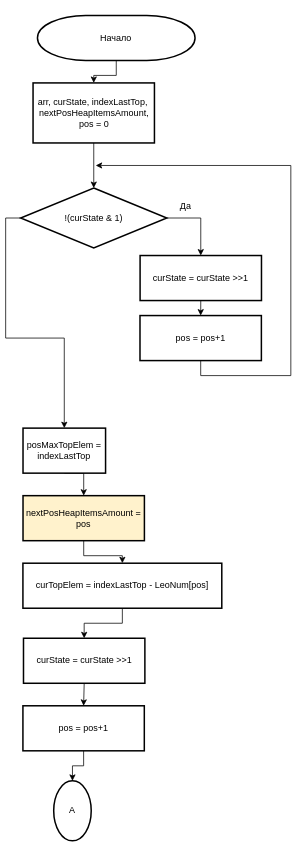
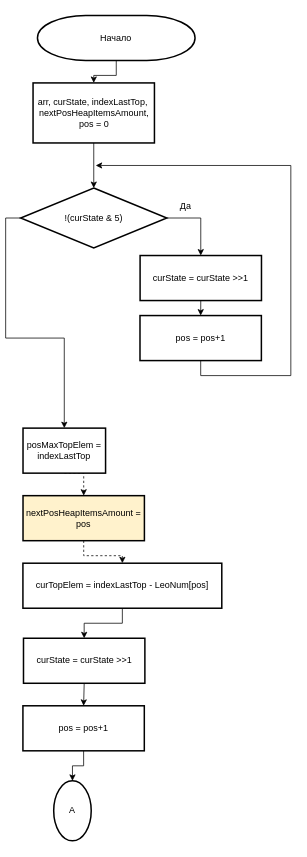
node "!(curState & 1)": label "!(curState & 1)" -> "!(curState & 5)"
edge "posMaxTopElem = indexLastTop" -> "nextPosHeapItemsAmount = pos": style solid -> dashed
edge "nextPosHeapItemsAmount = pos" -> "curTopElem = indexLastTop - LeoNum[pos]": style solid -> dashed
